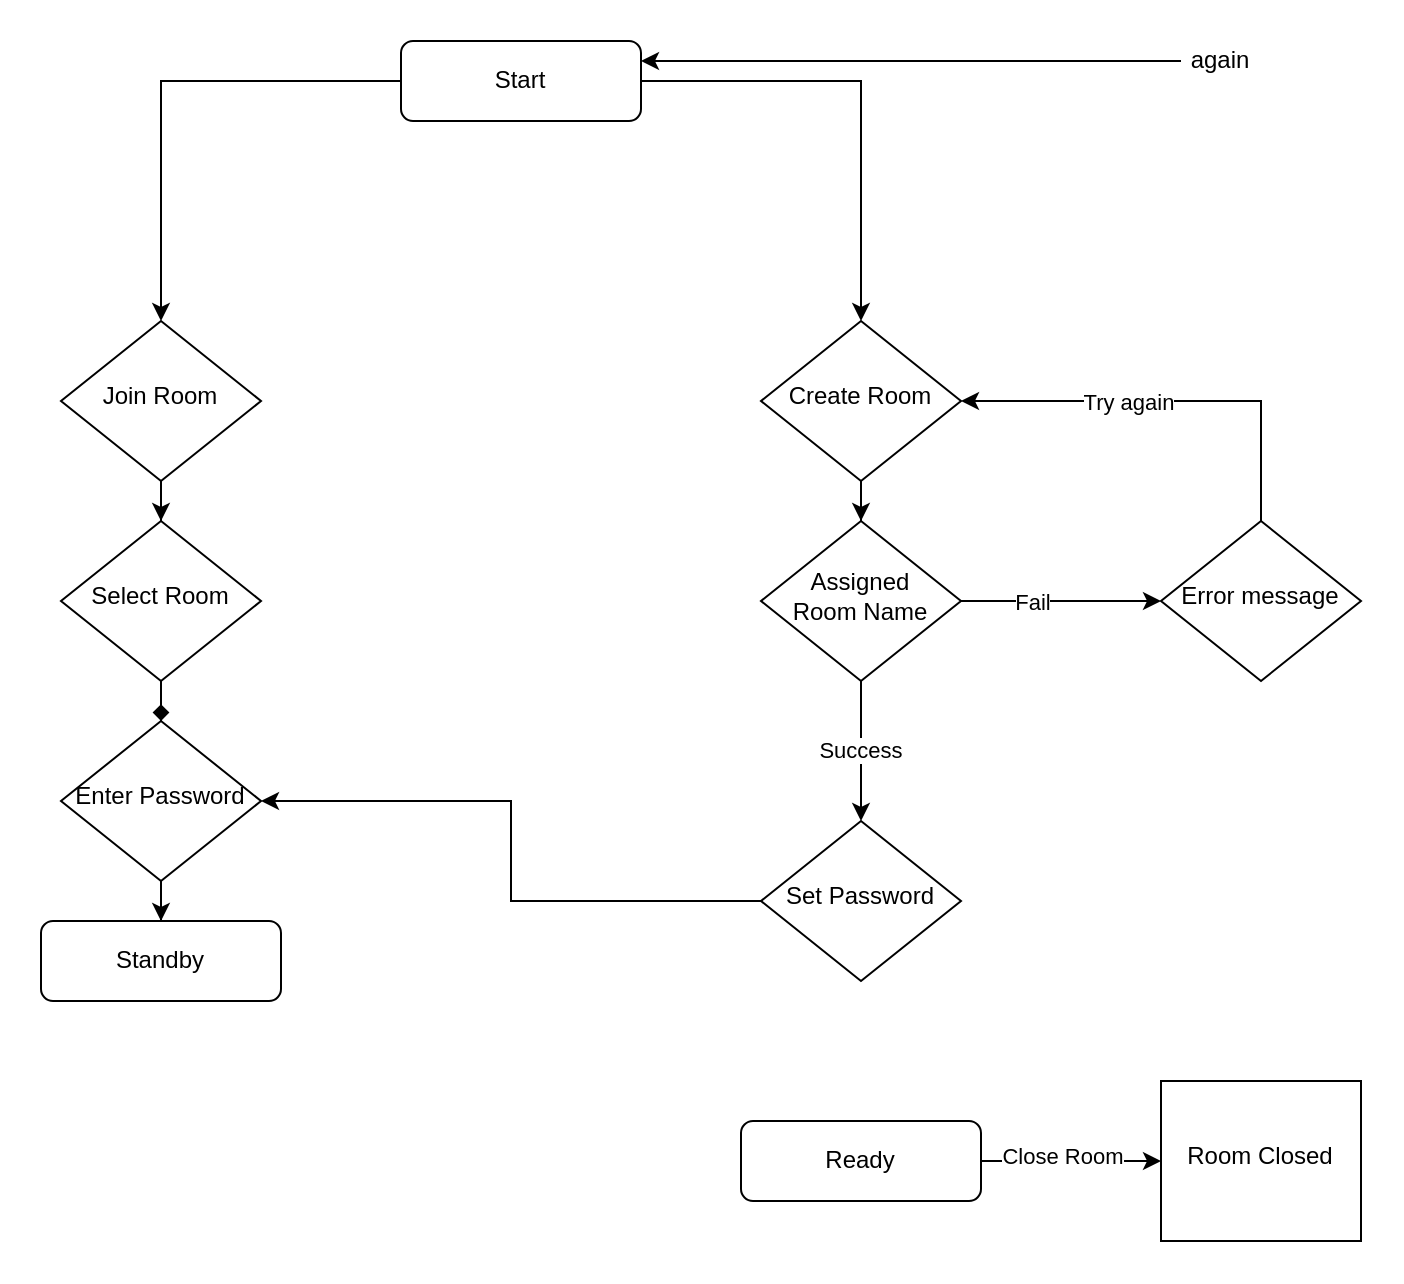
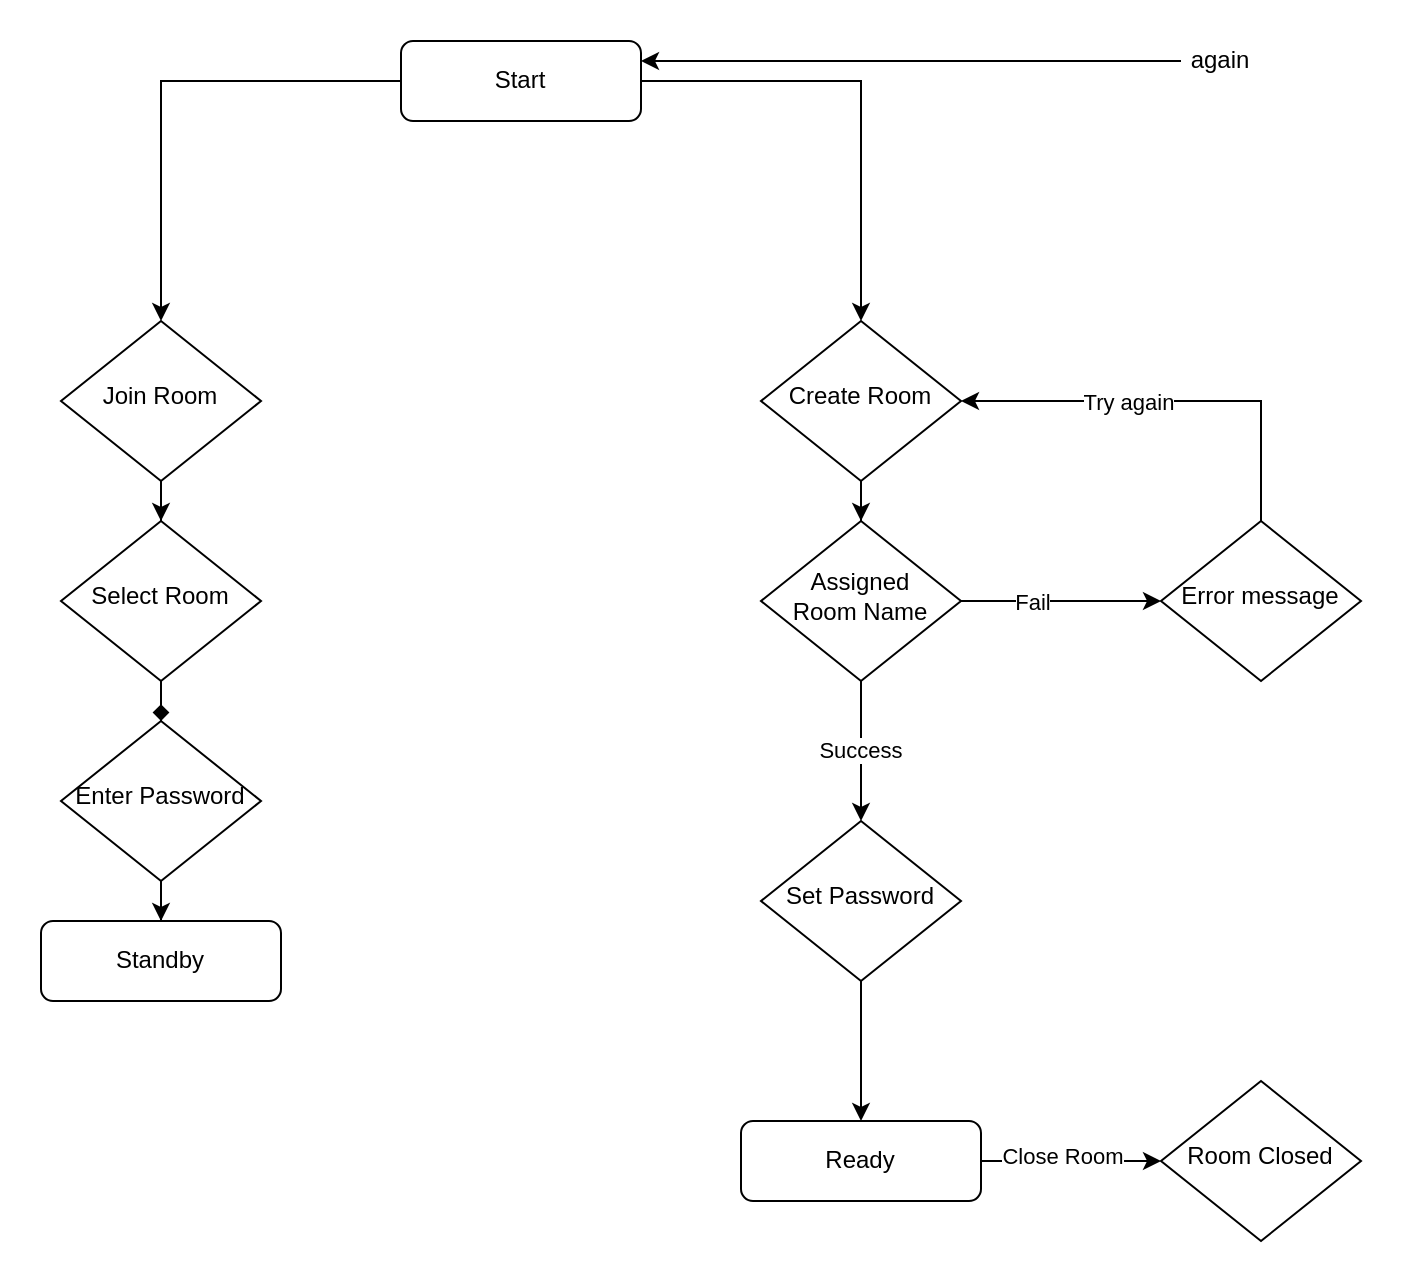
edge "Set Password" -> "Enter Password": now "Set Password" -> "Ready"
node "Room Closed": shape rectangle -> diamond
